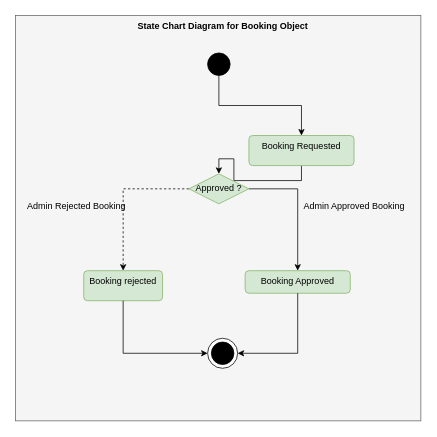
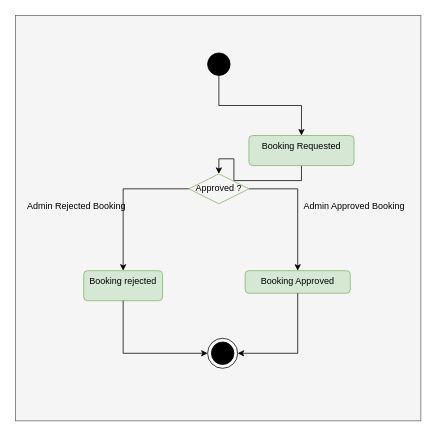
node "State Chart Diagram for Booking Object": removed
node "Approved ?": fillcolor #d5e8d4 -> #f5f5f5
edge "Approved ?" -> "Booking rejected": style dashed -> solid
